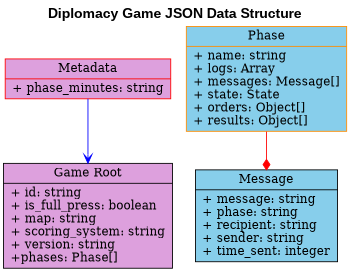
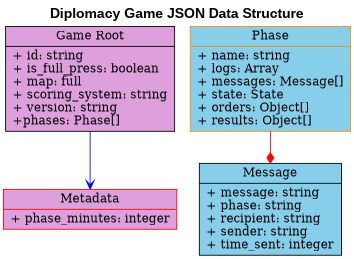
node "Metadata": text "+ phase_minutes: string" -> "+ phase_minutes: integer"
edge "Metadata" -> "Game Root": reversed
node "Game Root": text "+ map: string" -> "+ map: full"
